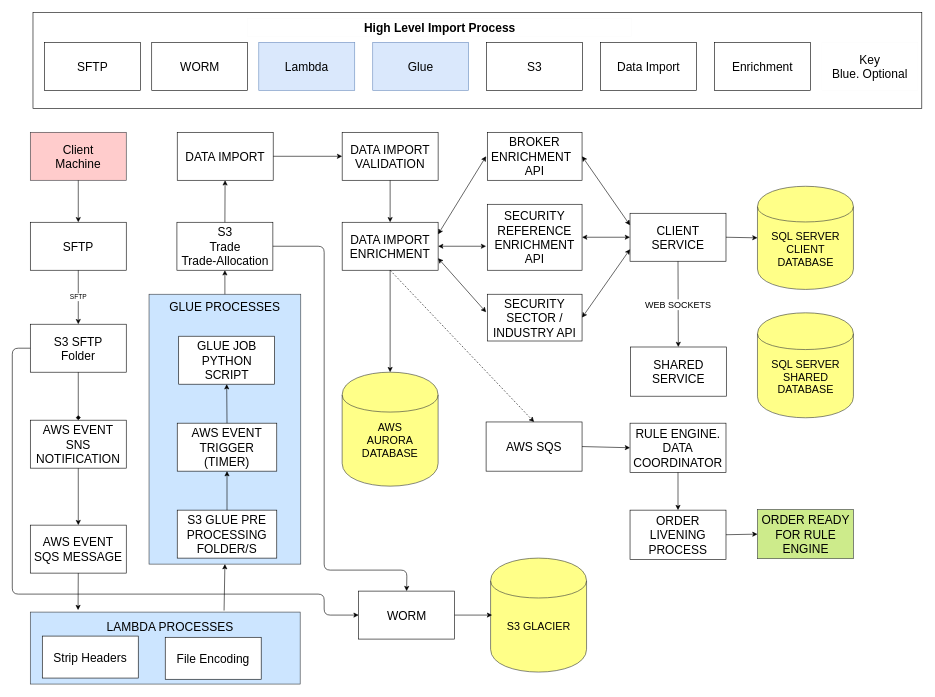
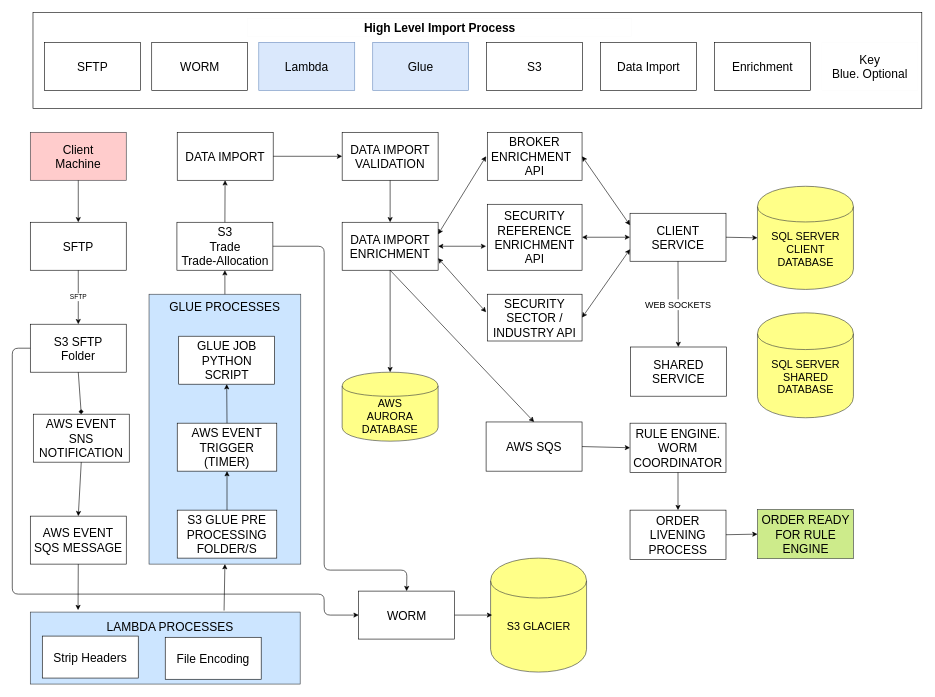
edge "DATA IMPORT ENRICHMENT" -> "AWS SQS": style dashed -> solid
node "AWS AURORA DATABASE": size 96x114 -> 96x69
node "AWS EVENT SNS NOTIFICATION": moved (78, 444) -> (81, 438)
node "RULE ENGINE. DATA COORDINATOR": label "RULE ENGINE. DATA COORDINATOR" -> "RULE ENGINE. WORM COORDINATOR"
node "AWS EVENT SQS MESSAGE": moved (78, 549) -> (78, 540)
